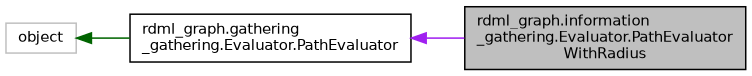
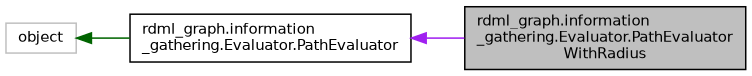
node "rdml_graph.gathering _gathering.Evaluator.PathEvaluator": label "rdml_graph.gathering _gathering.Evaluator.PathEvaluator" -> "rdml_graph.information _gathering.Evaluator.PathEvaluator"
